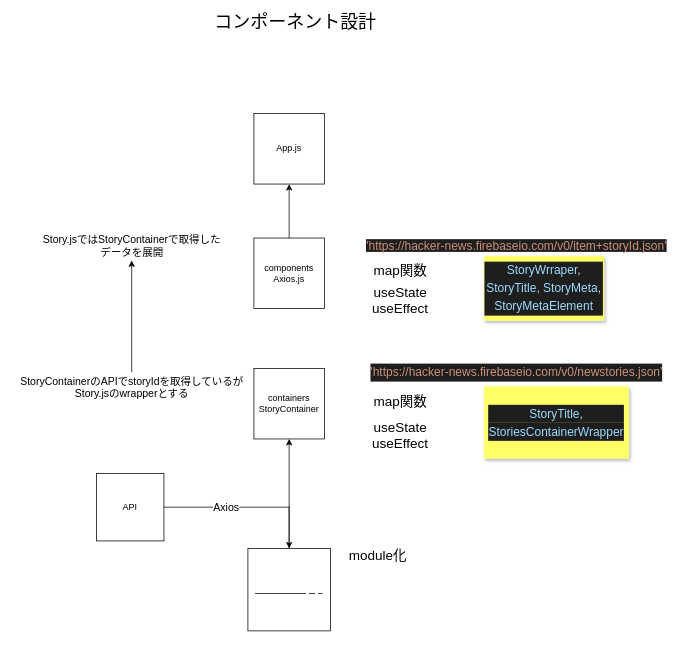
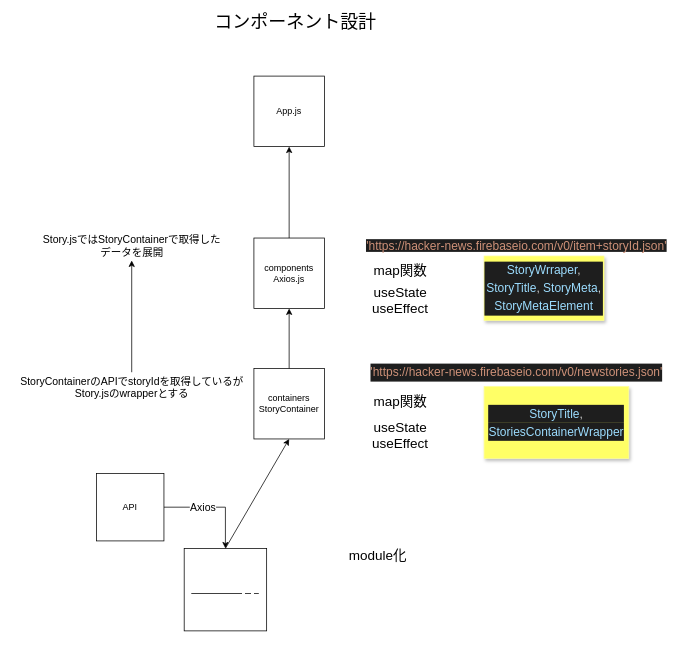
node "App.js": moved (289, 149) -> (289, 111)
edge "containers StoryContainer" -> "components Axios.js": added
node "services/hnApi.js": moved (289, 590) -> (225, 590)
